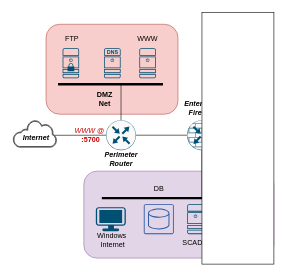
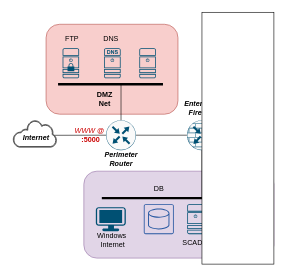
node "DNS": added
node "WWW": removed
node "WWW @ :5700": label "WWW @ :5700" -> "WWW @ :5000"
